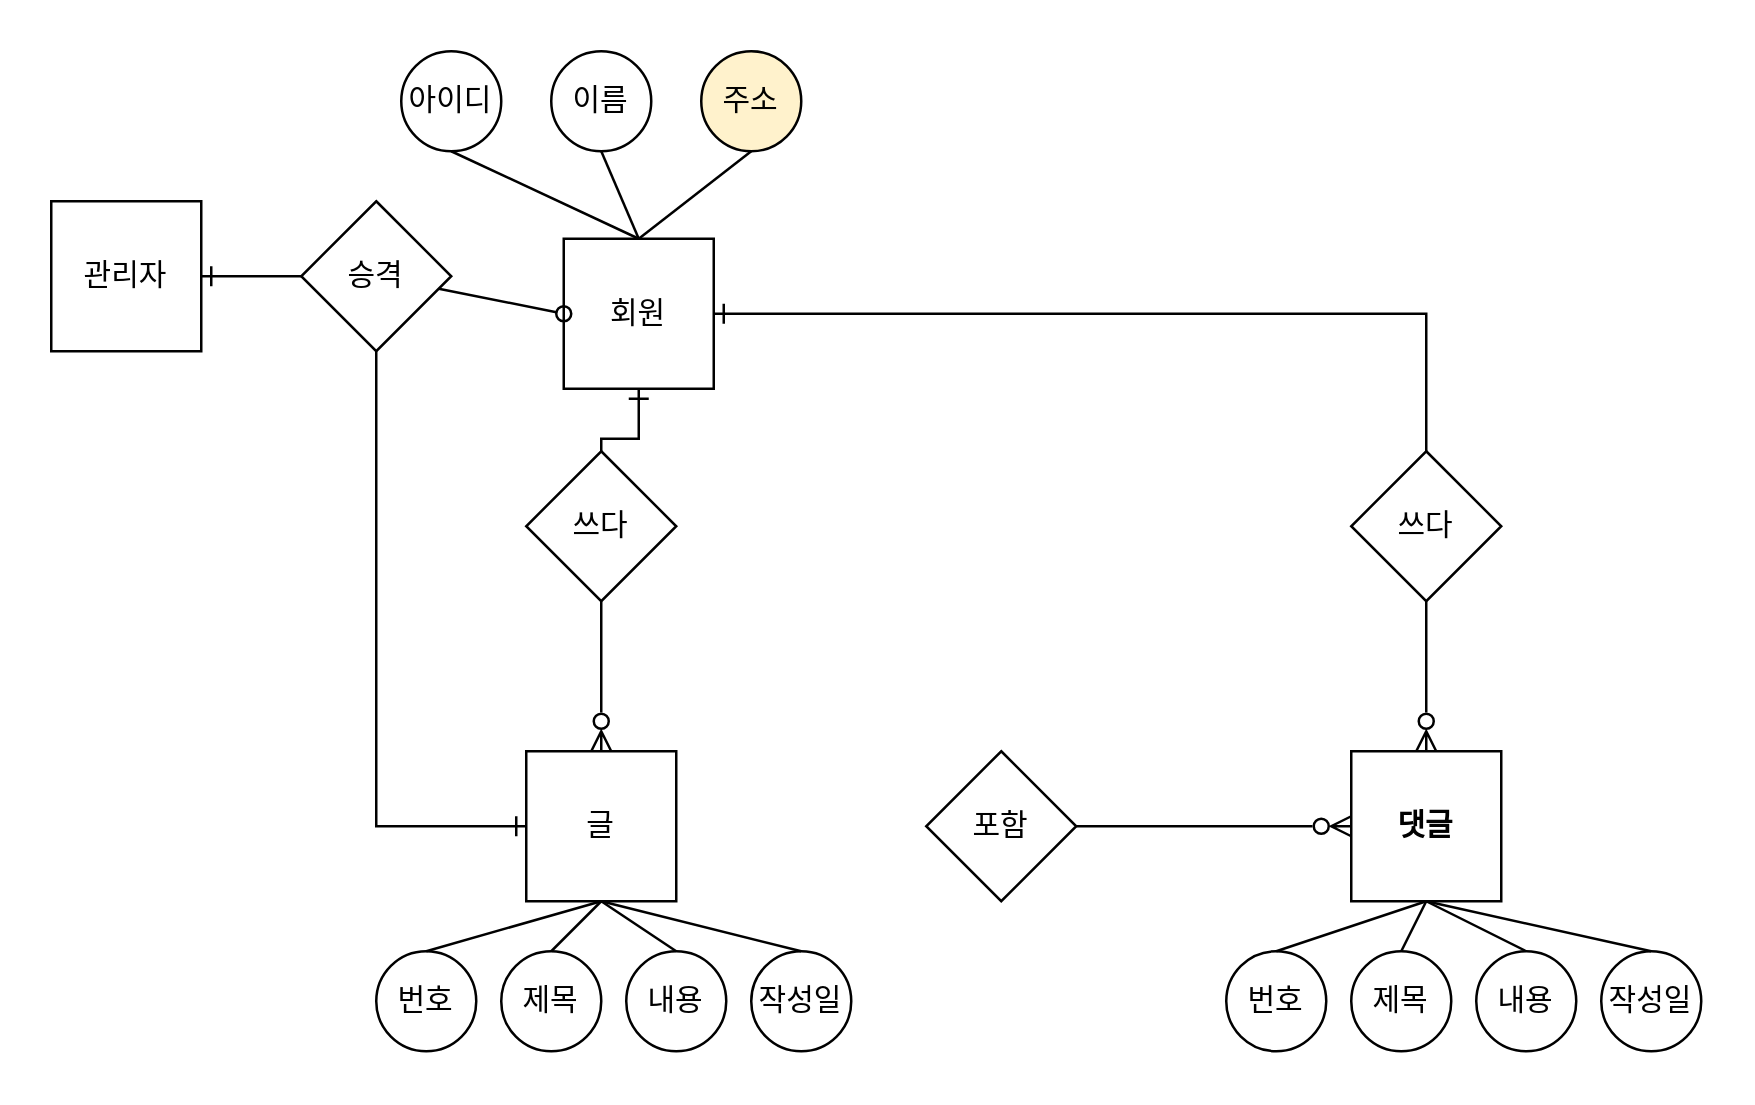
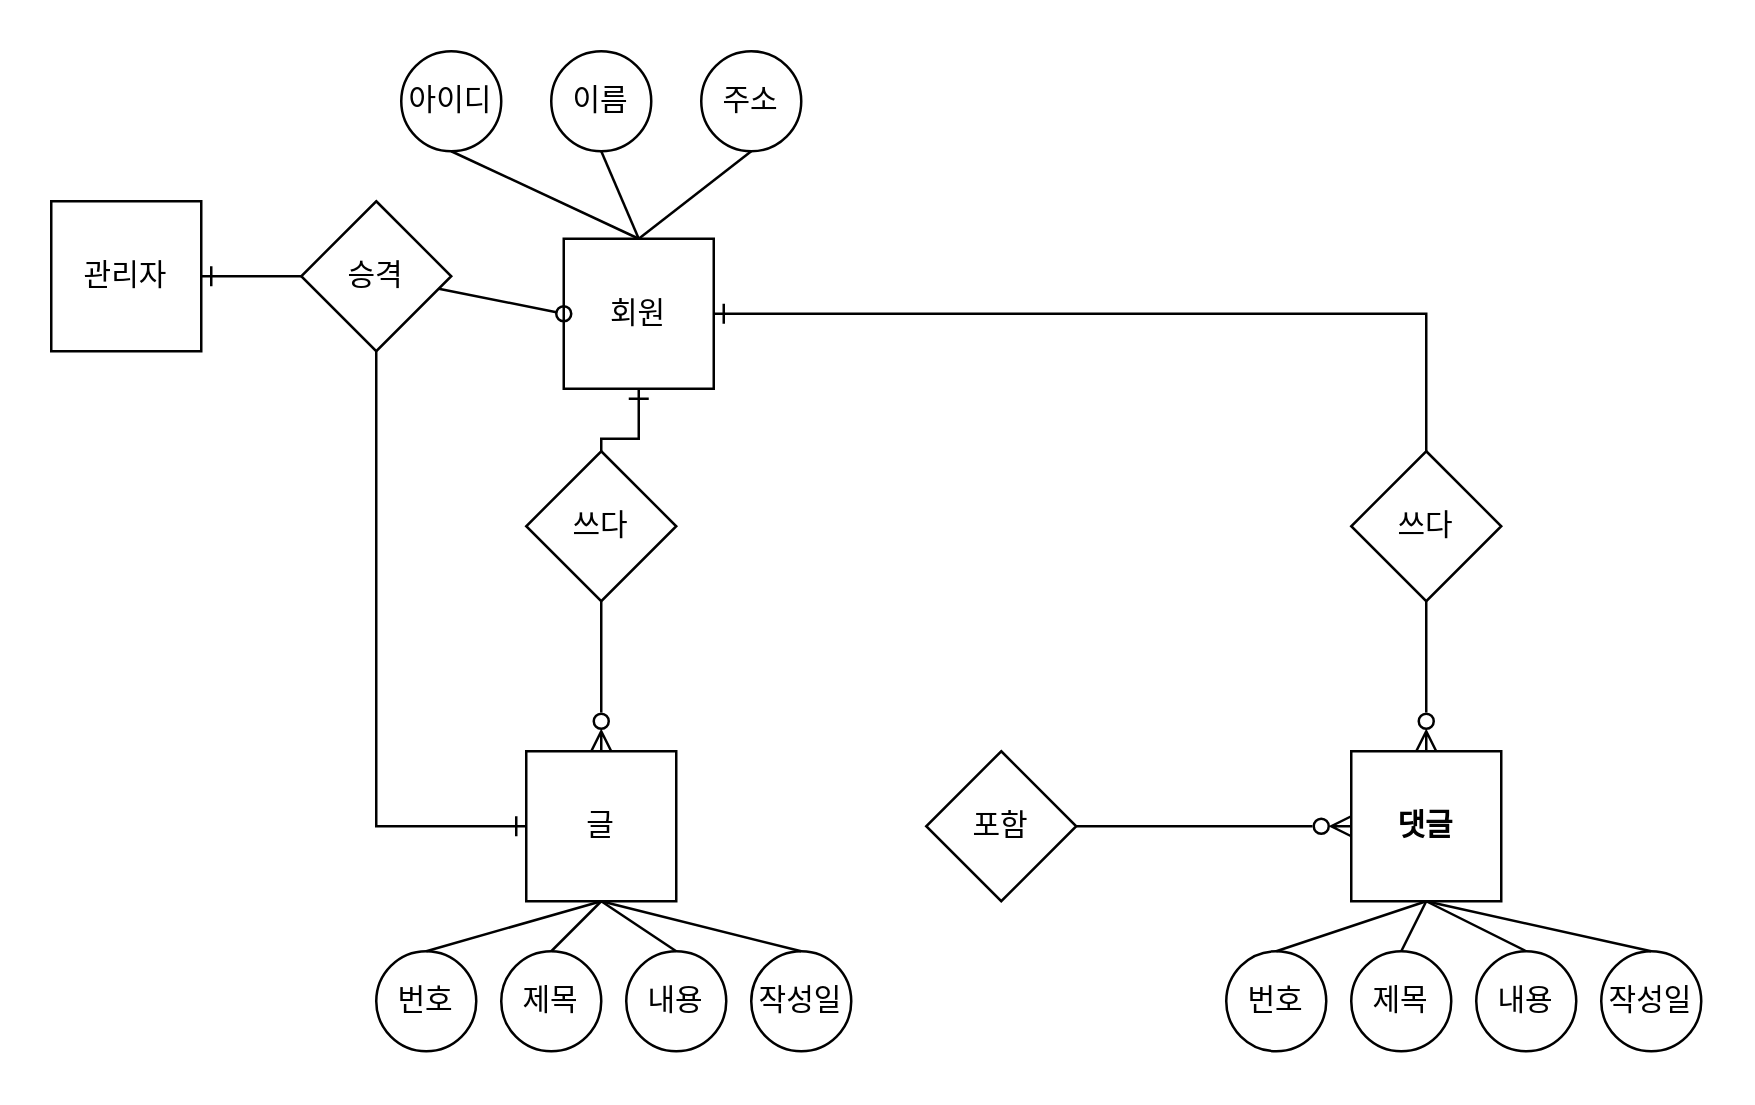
node "주소": fillcolor #fff2cc -> #ffffff
